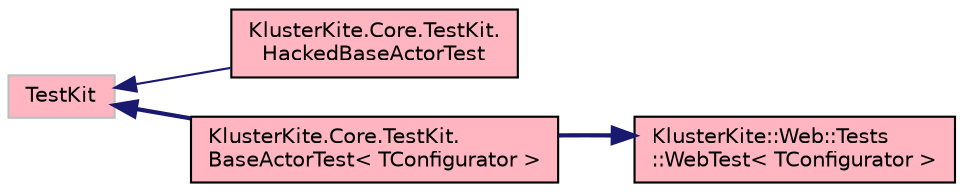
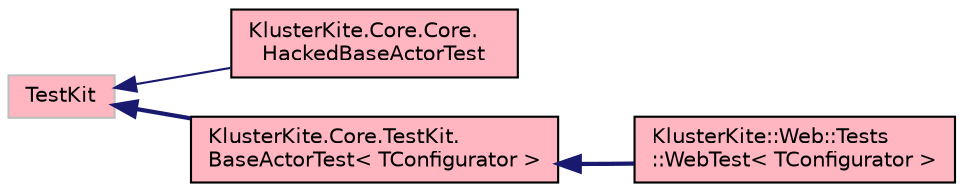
node "KlusterKite.Core.TestKit. HackedBaseActorTest": label "KlusterKite.Core.TestKit. HackedBaseActorTest" -> "KlusterKite.Core.Core. HackedBaseActorTest"
edge "KlusterKite.Core.TestKit. BaseActorTest< TConfigurator >" -> "KlusterKite::Web::Tests ::WebTest< TConfigurator >": reversed
